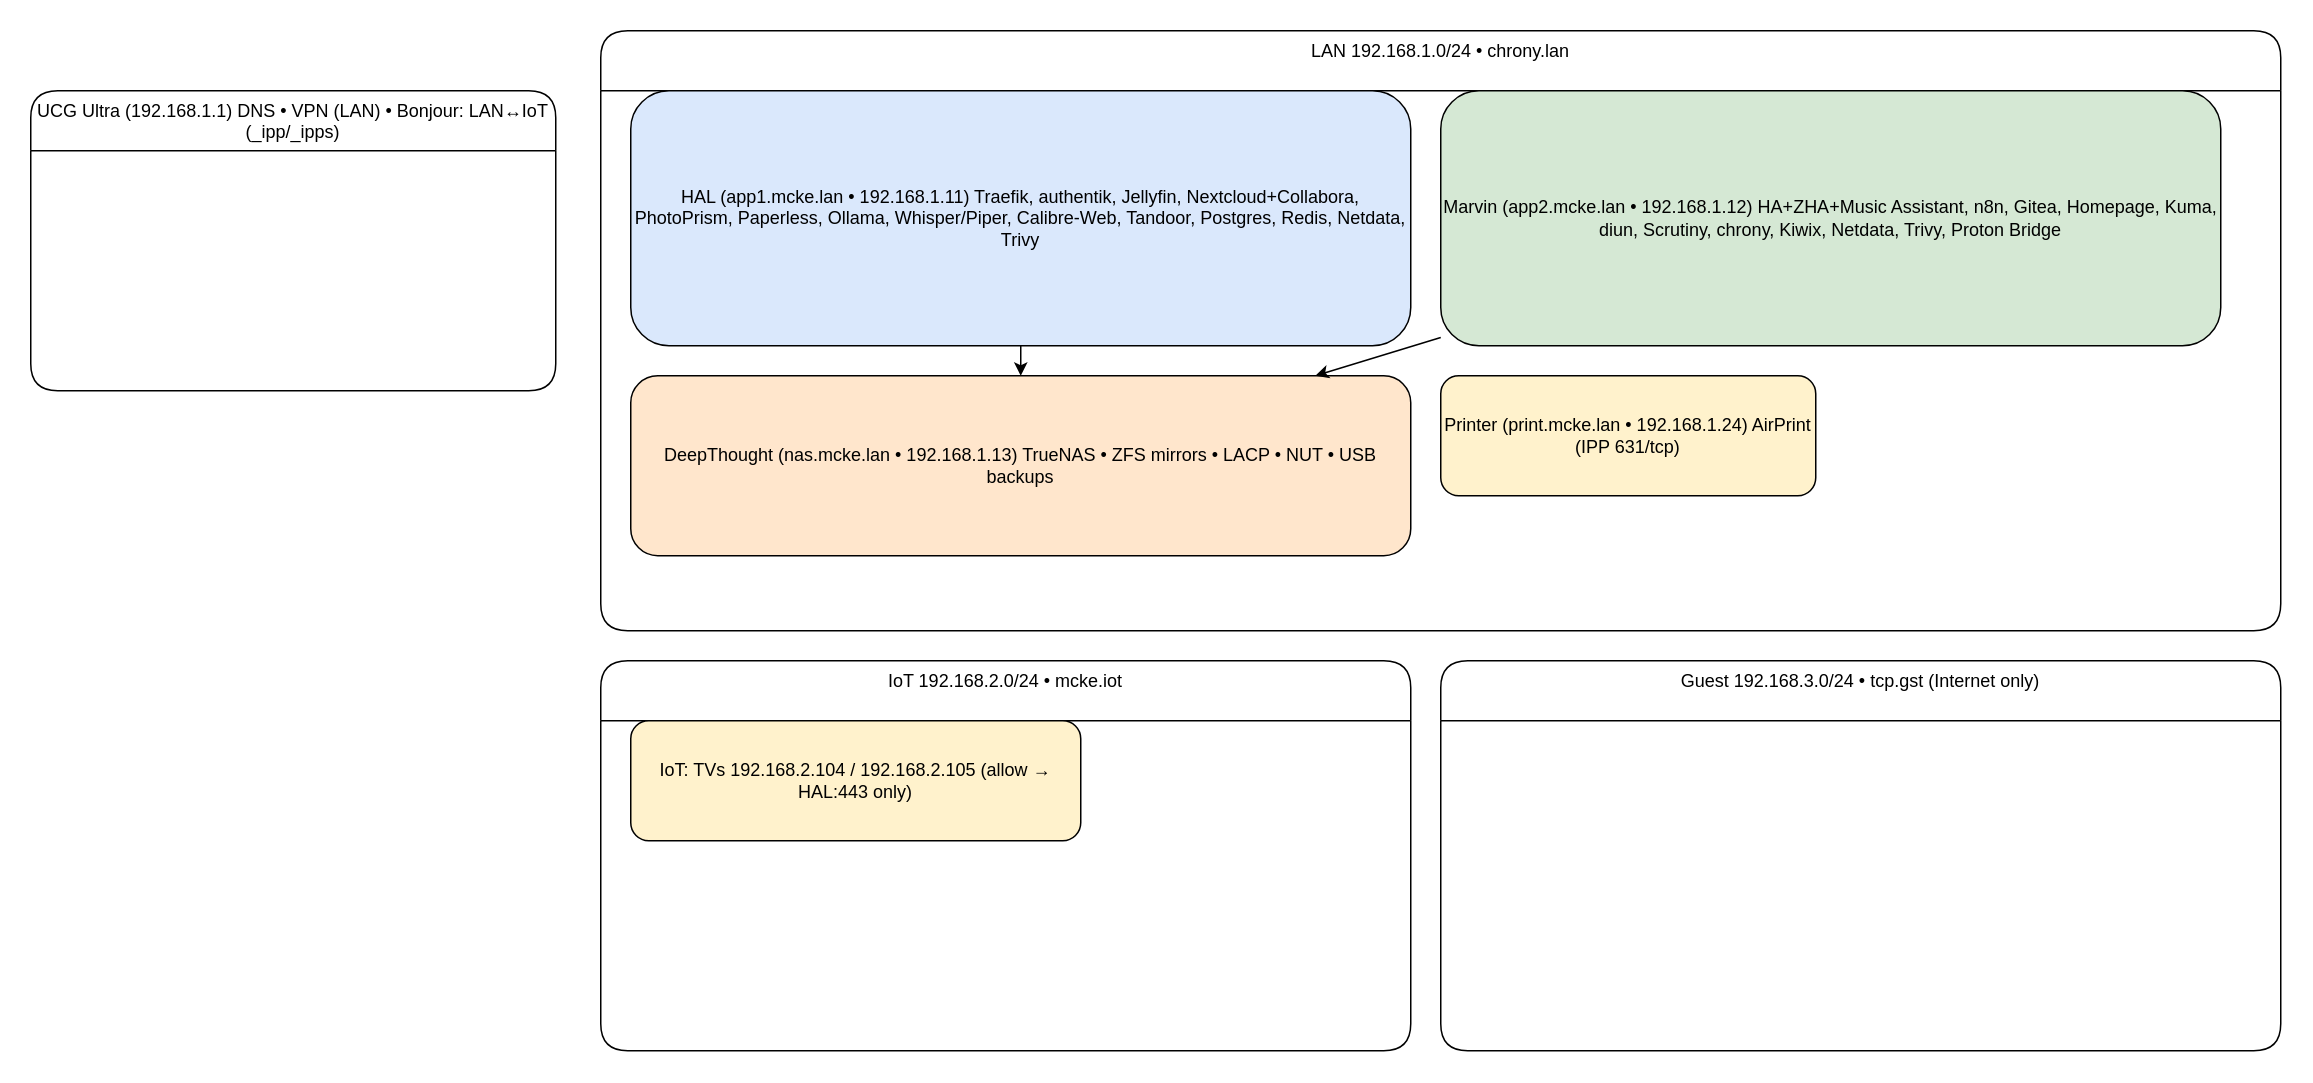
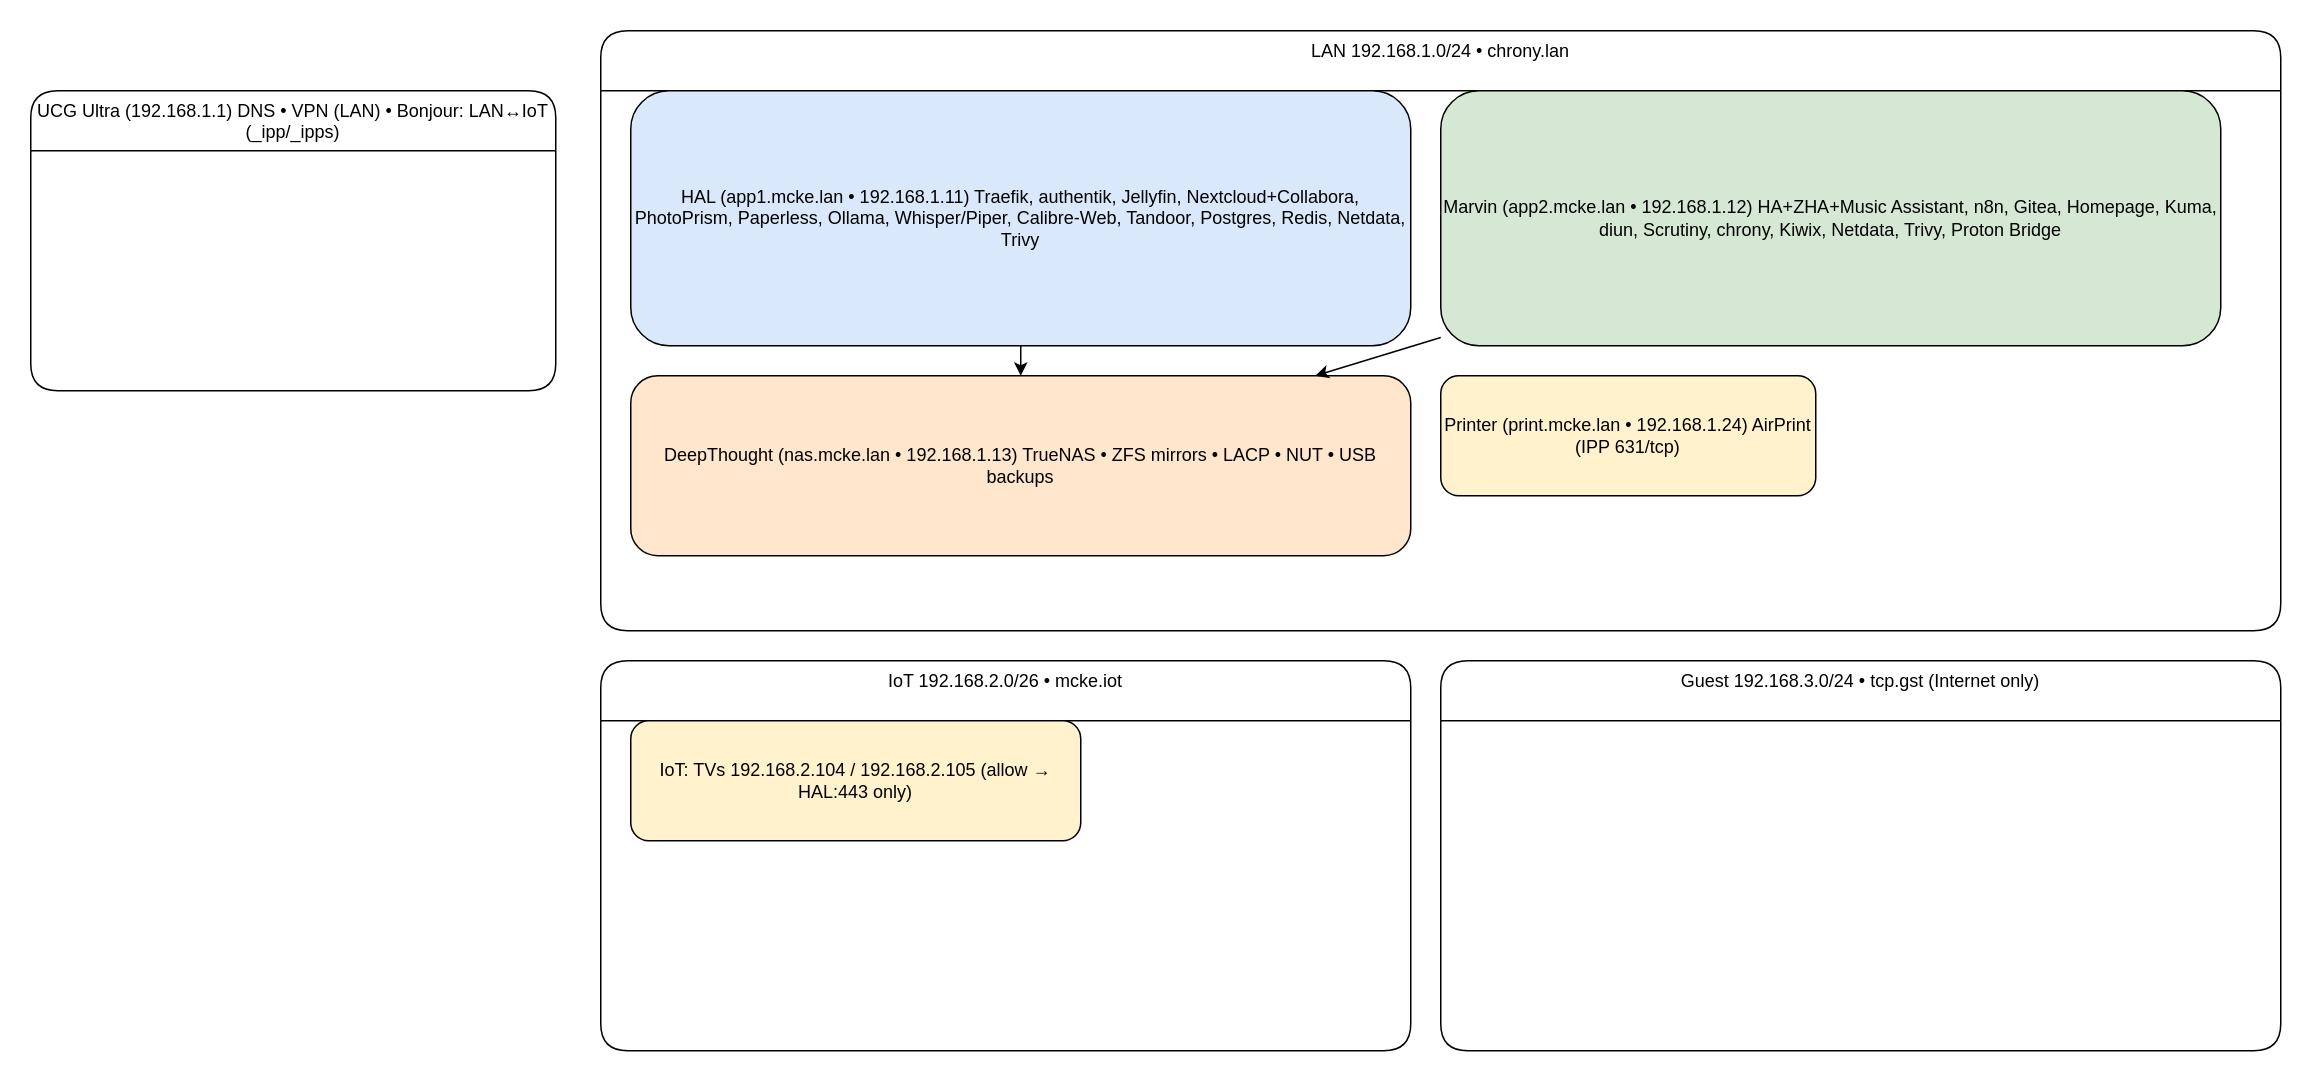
node "IoT 192.168.2.0/24 • mcke.iot": label "IoT 192.168.2.0/24 • mcke.iot" -> "IoT 192.168.2.0/26 • mcke.iot"
